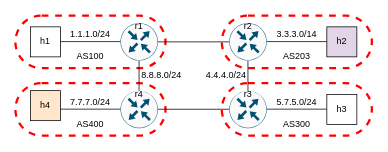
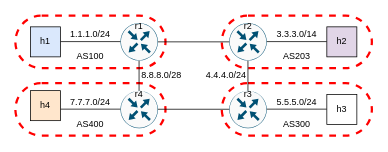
node "h1": fillcolor #ffffff -> #dae8fc
node "8.8.8.0/24": label "8.8.8.0/24" -> "8.8.8.0/28"
node "5.7.5.0/24": label "5.7.5.0/24" -> "5.5.5.0/24"
